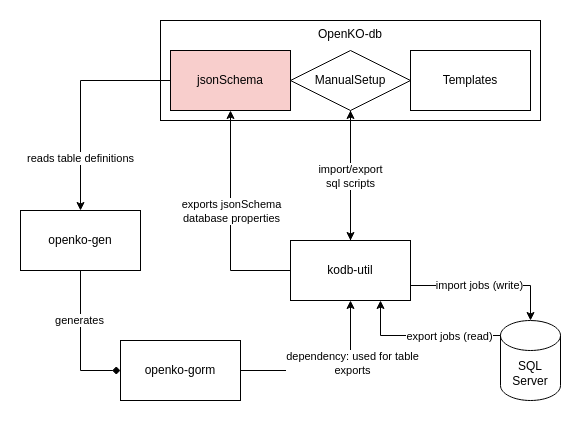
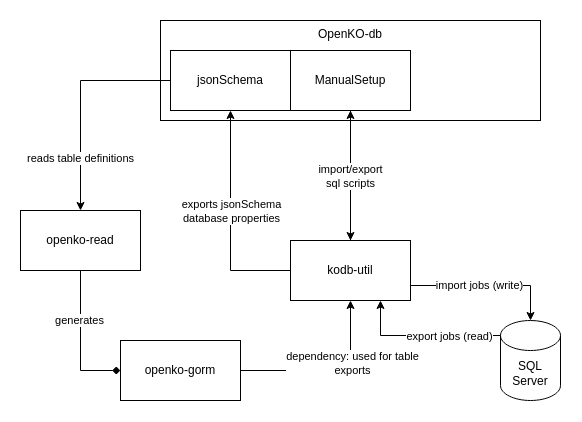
node "jsonSchema": fillcolor #f8cecc -> #ffffff
node "ManualSetup": shape diamond -> rectangle
node "Templates": removed
node "openko-gen": label "openko-gen" -> "openko-read"
